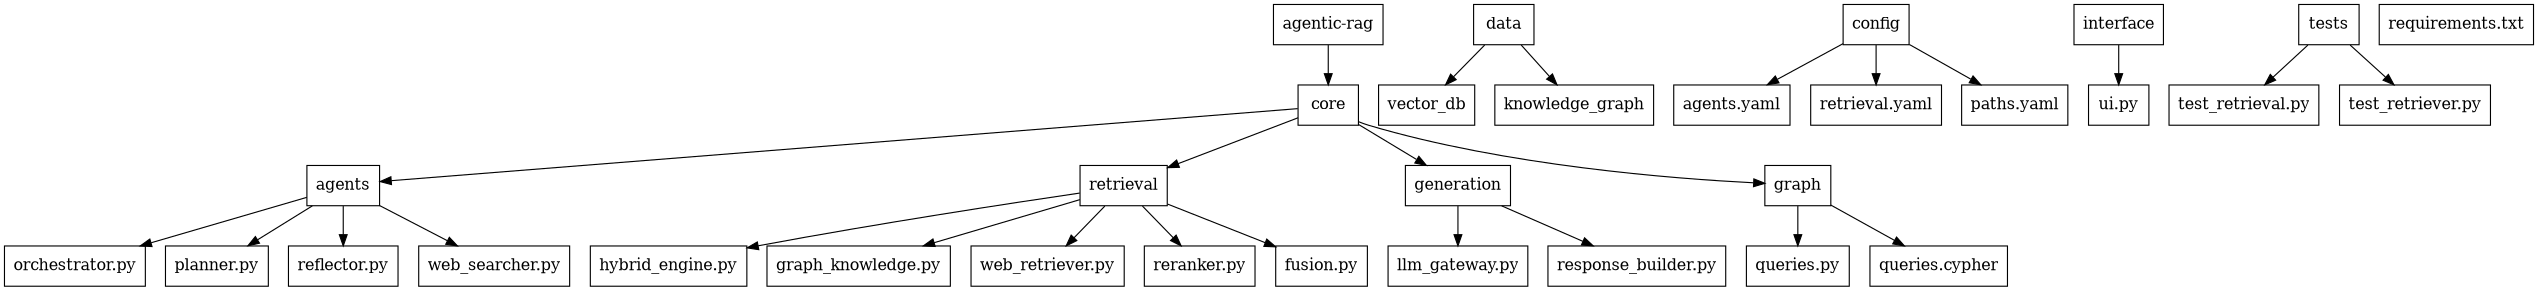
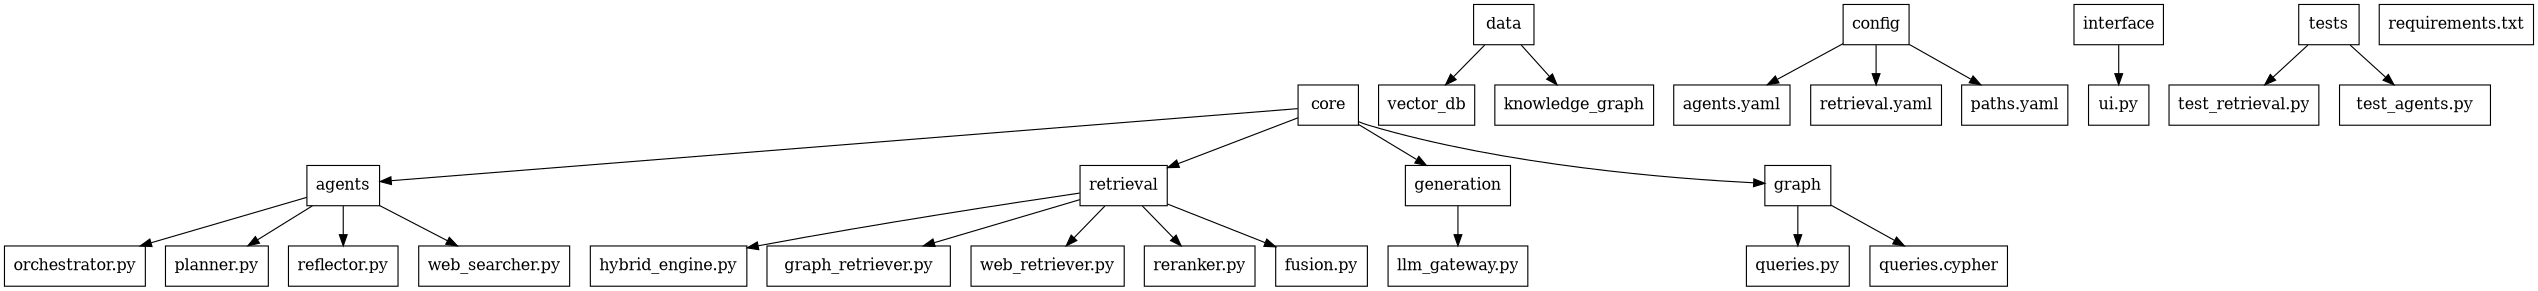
node "agentic-rag": removed
node "test_retriever.py": label "test_retriever.py" -> "test_agents.py"
node "graph_knowledge.py": label "graph_knowledge.py" -> "graph_retriever.py"
node "response_builder.py": removed
